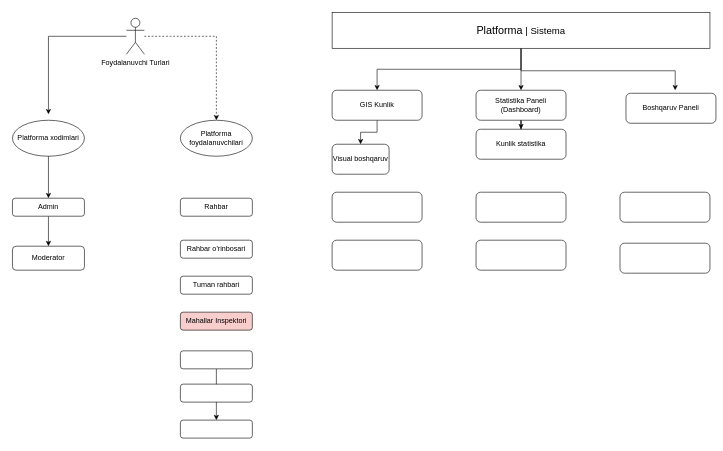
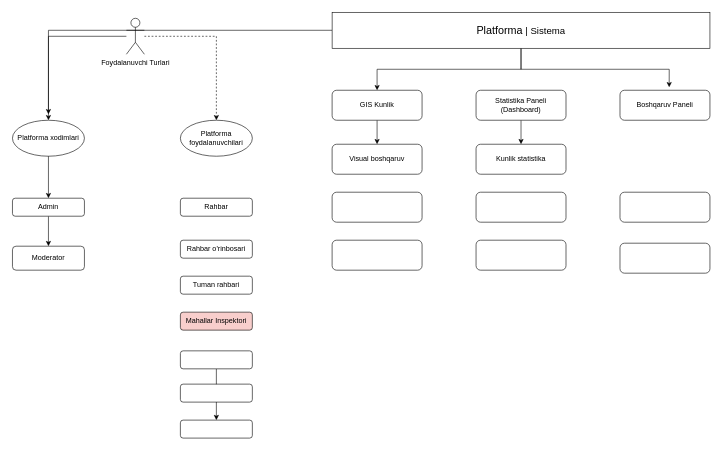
edge "Platforma | Sistema" -> "Statistika Paneli (Dashboard)": now "Platforma | Sistema" -> "Platforma xodimlari"
node "Boshqaruv Paneli": moved (671, 108) -> (665, 105)
node "Kunlik statistika": moved (521, 144) -> (521, 159)
node "Visual boshqaruv": size 57x30 -> 90x30
